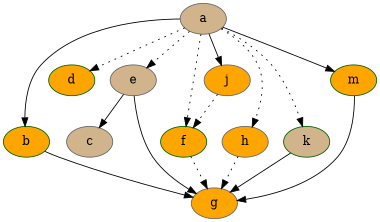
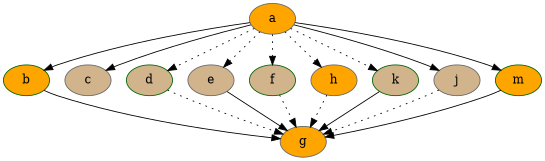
node "a": fillcolor tan -> orange
node "d": fillcolor orange -> tan
node "j": fillcolor orange -> tan
edge "e" -> "c": now "a" -> "c"
edge "j" -> "f": now "j" -> "g"
edge "d" -> "g": added
node "f": fillcolor orange -> tan
